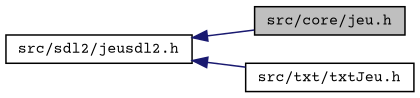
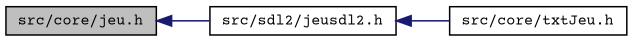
edge "src/core/jeu.h" -> "src/sdl2/jeusdl2.h": reversed
node "src/txt/txtJeu.h": label "src/txt/txtJeu.h" -> "src/core/txtJeu.h"
